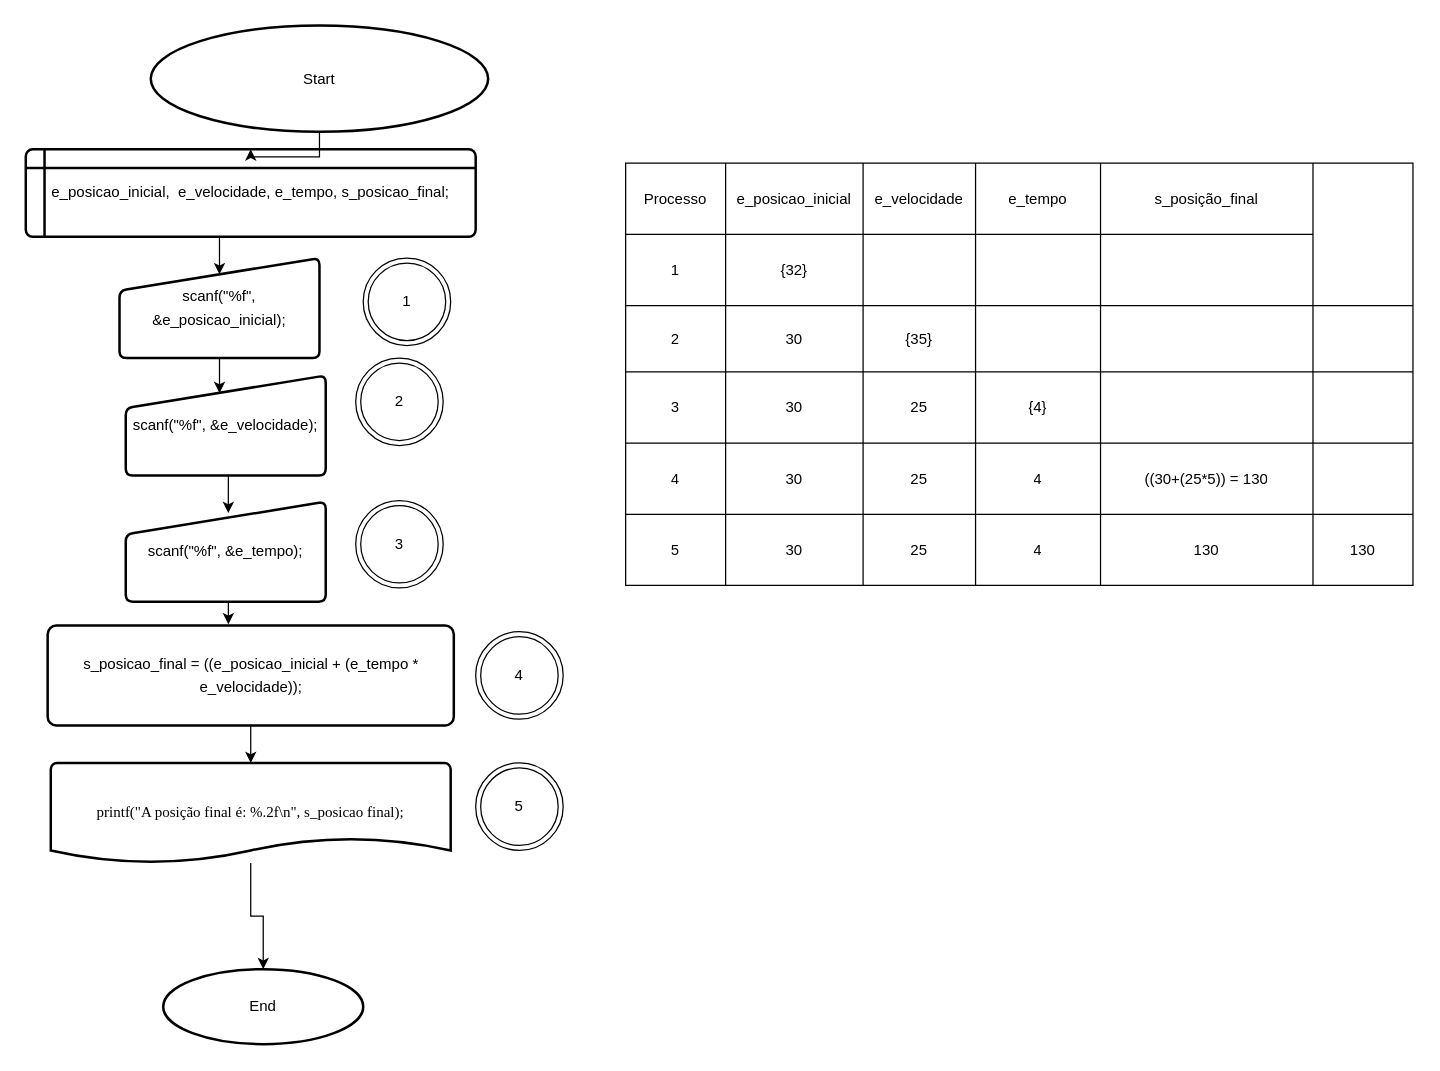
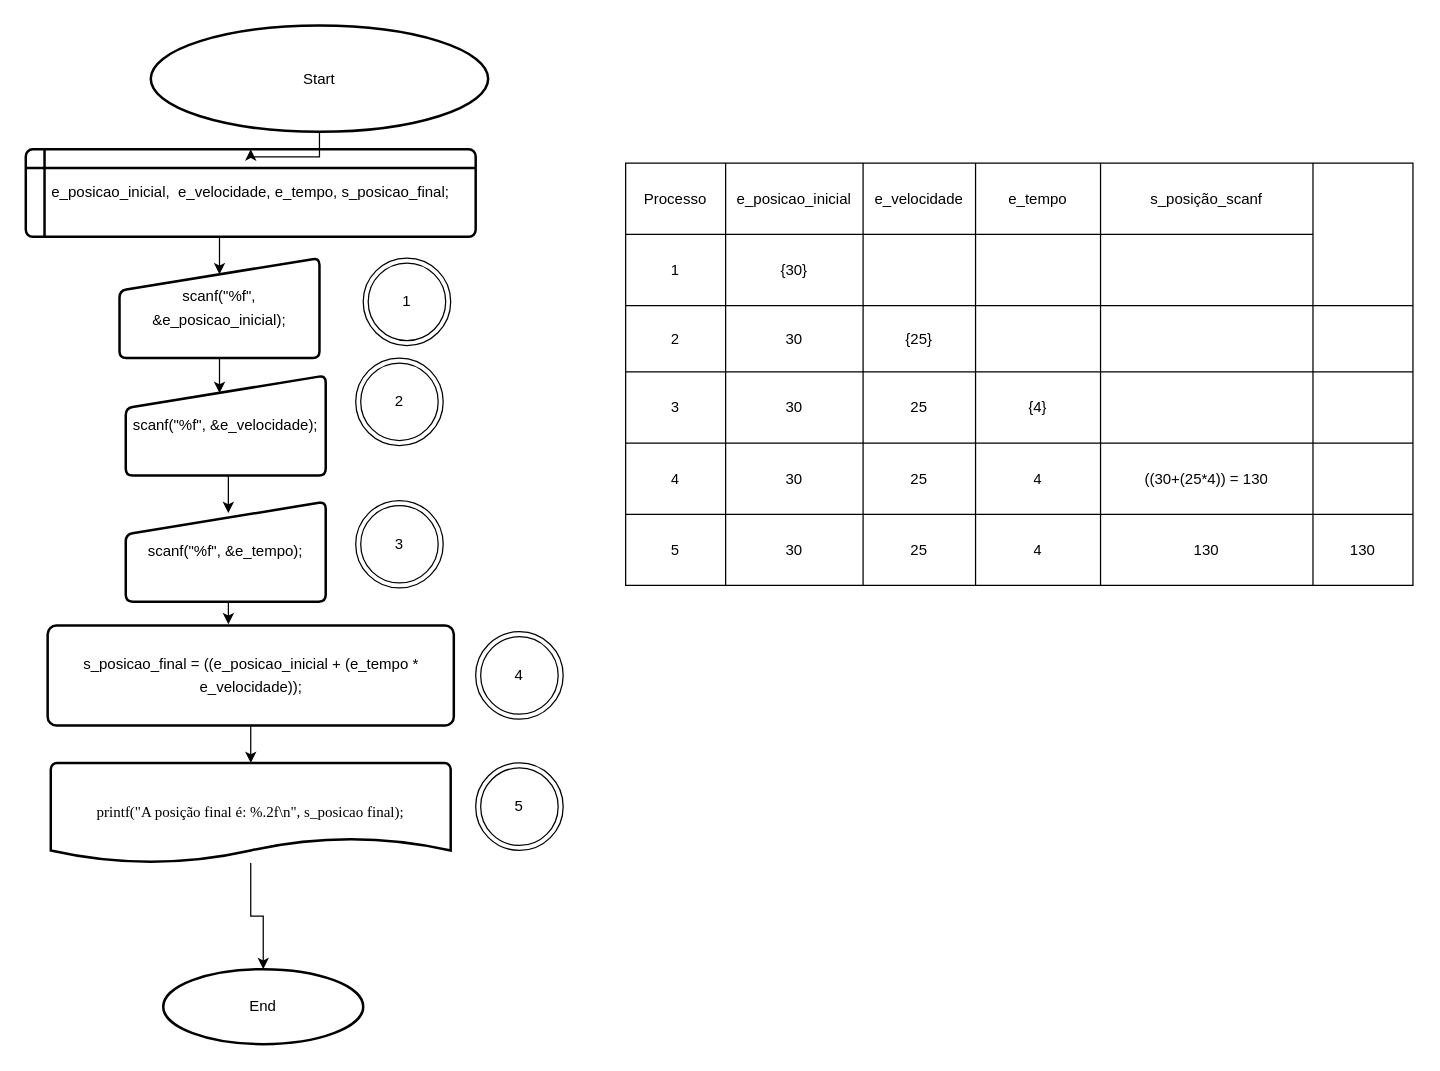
node "s_posição_final": label "s_posição_final" -> "s_posição_scanf"
node "{32}": label "{32}" -> "{30}"
node "{35}": label "{35}" -> "{25}"
node "((30+(25*5)) = 130": label "((30+(25*5)) = 130" -> "((30+(25*4)) = 130"
